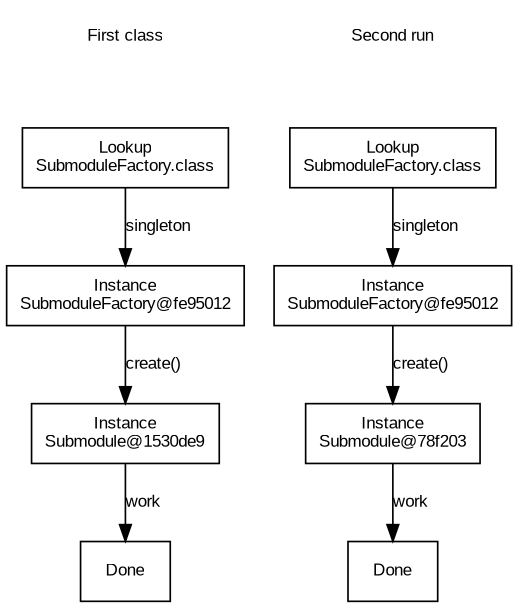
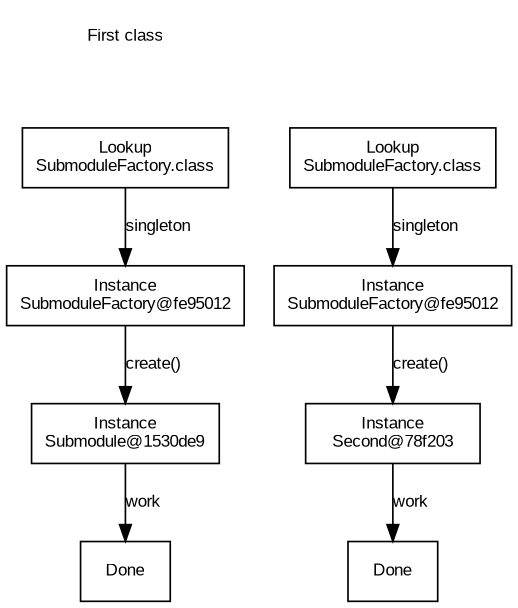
node "Second run": removed
node "Instance Submodule@78f203": label "Instance Submodule@78f203" -> "Instance Second@78f203"
